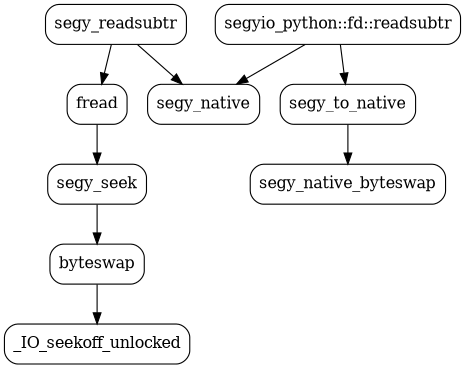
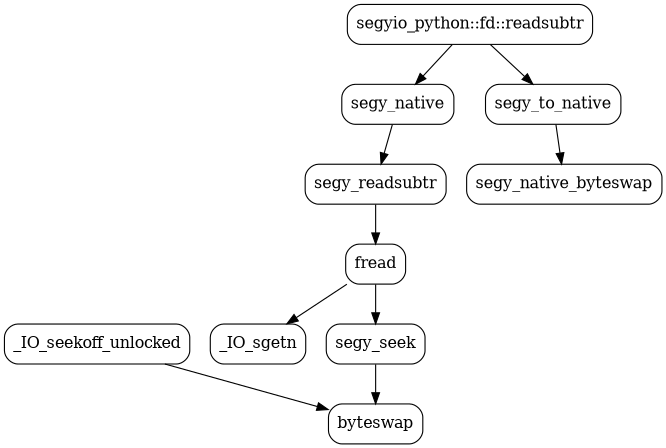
edge "segy_readsubtr" -> "segy_native": reversed
edge "byteswap" -> "_IO_seekoff_unlocked": reversed
node "_IO_sgetn": added
